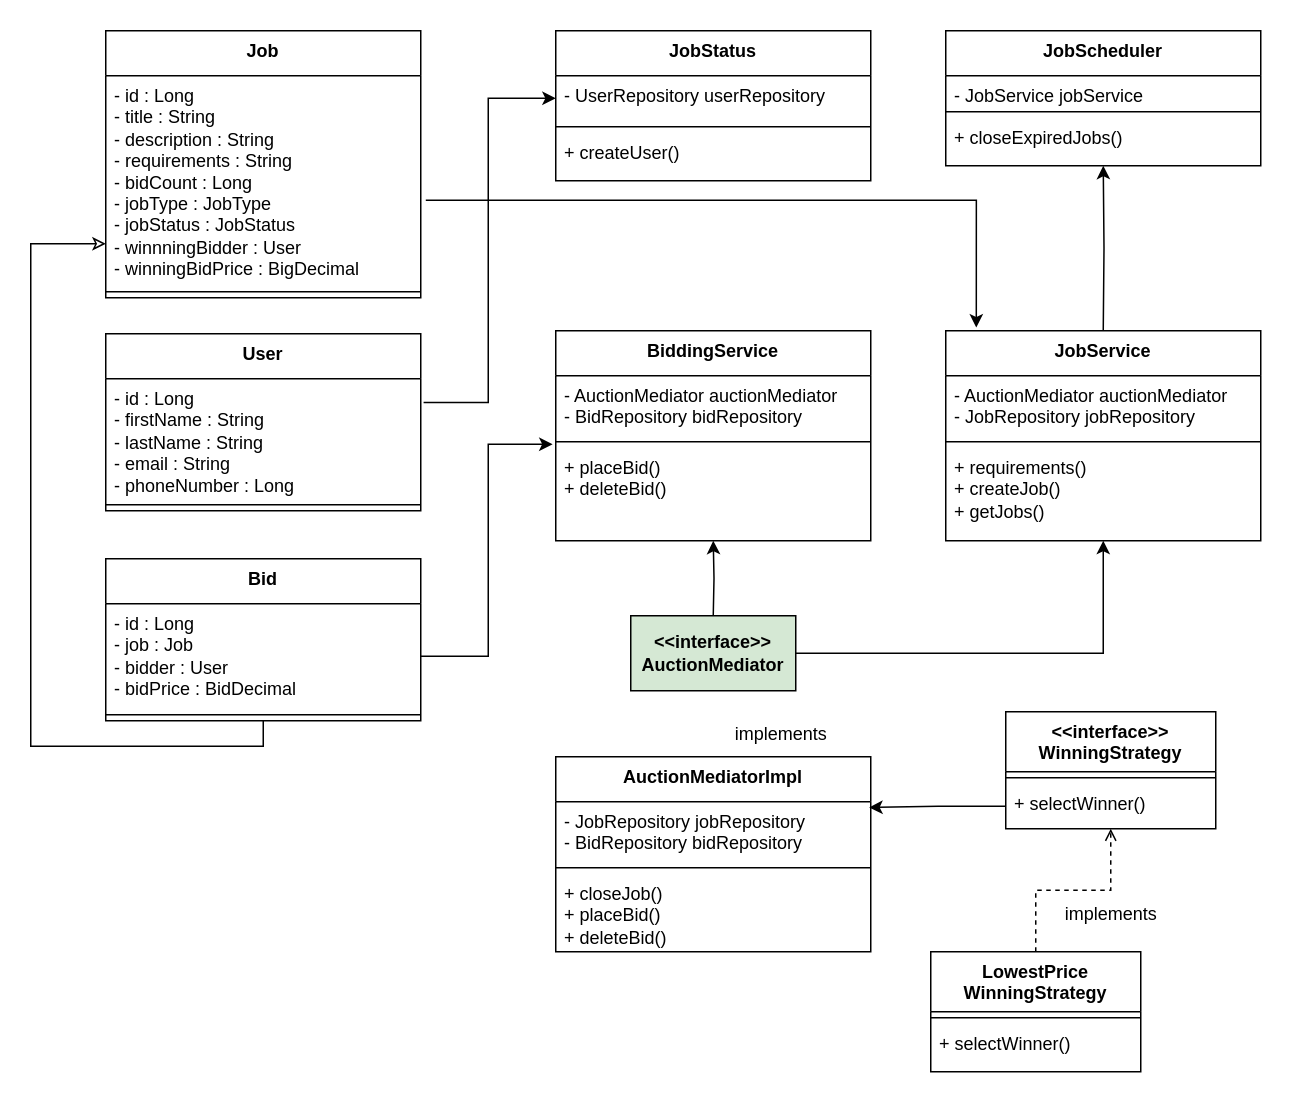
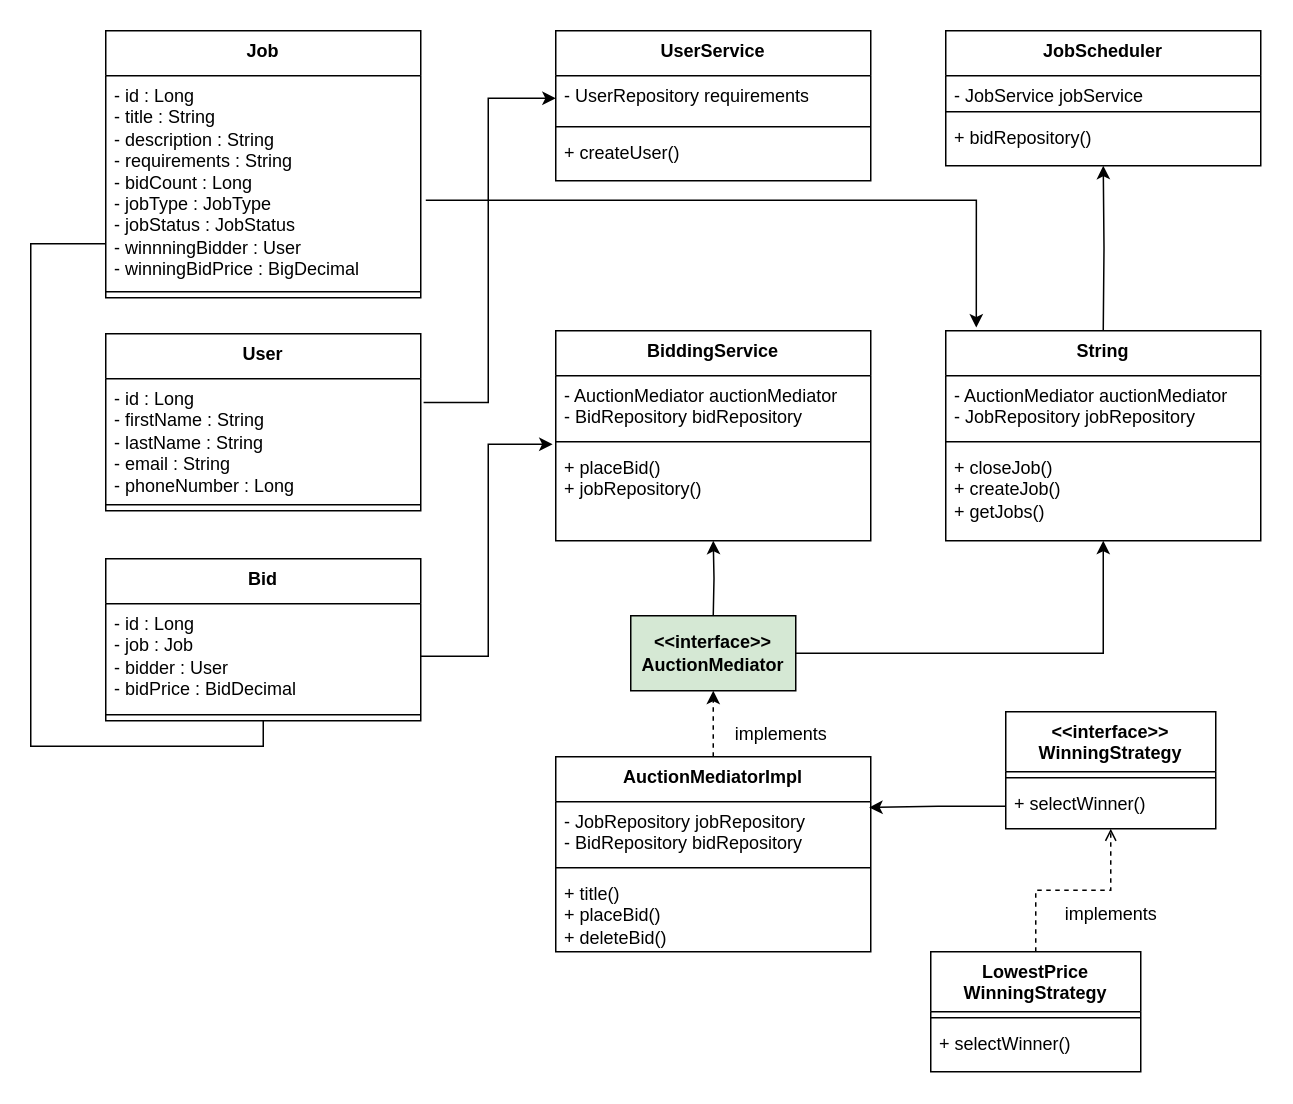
node "JobStatus": label "JobStatus" -> "UserService"
node "- UserRepository userRepository": label "- UserRepository userRepository" -> "- UserRepository requirements"
node "+ closeExpiredJobs()": label "+ closeExpiredJobs()" -> "+ bidRepository()"
edge "Bid" -> "Job": arrowhead classic -> none
node "JobService": label "JobService" -> "String"
node "+ placeBid() + deleteBid()": label "+ placeBid() + deleteBid()" -> "+ placeBid() + jobRepository()"
node "+ requirements() + createJob() + getJobs()": label "+ requirements() + createJob() + getJobs()" -> "+ closeJob() + createJob() + getJobs()"
edge "AuctionMediatorImpl" -> "<<interface>> AuctionMediator": added
node "+ closeJob() + placeBid() + deleteBid()": label "+ closeJob() + placeBid() + deleteBid()" -> "+ title() + placeBid() + deleteBid()"
